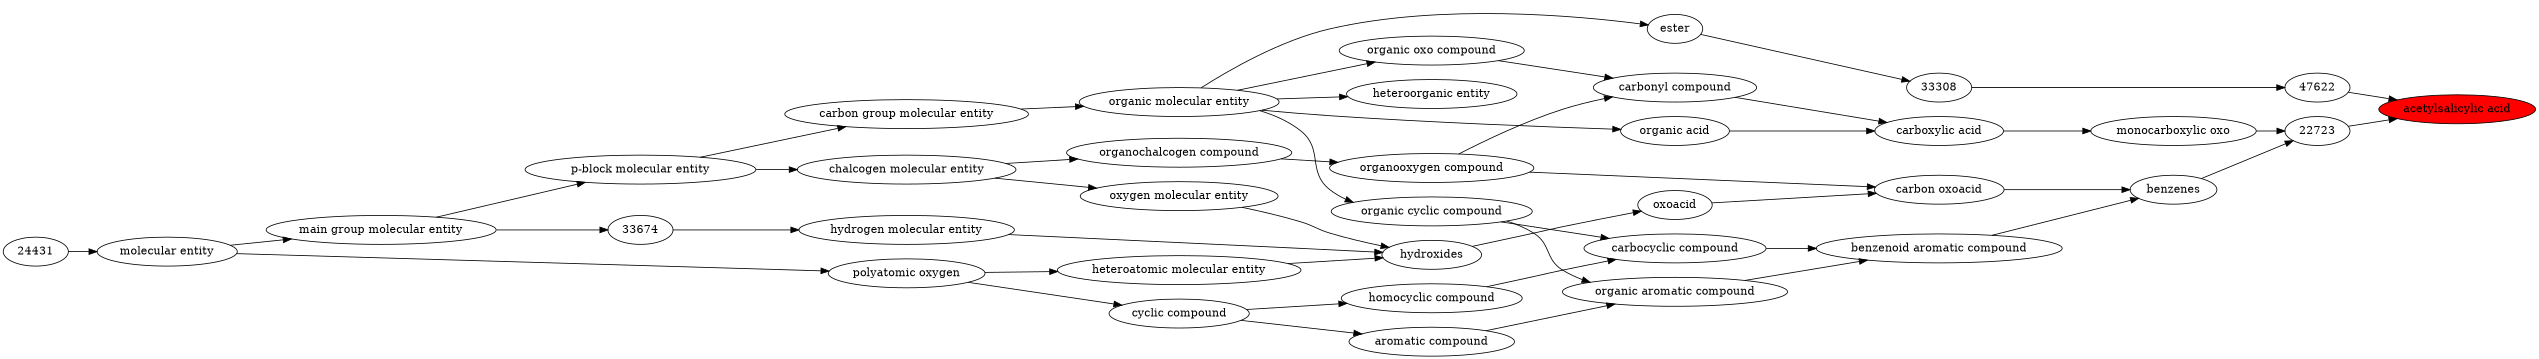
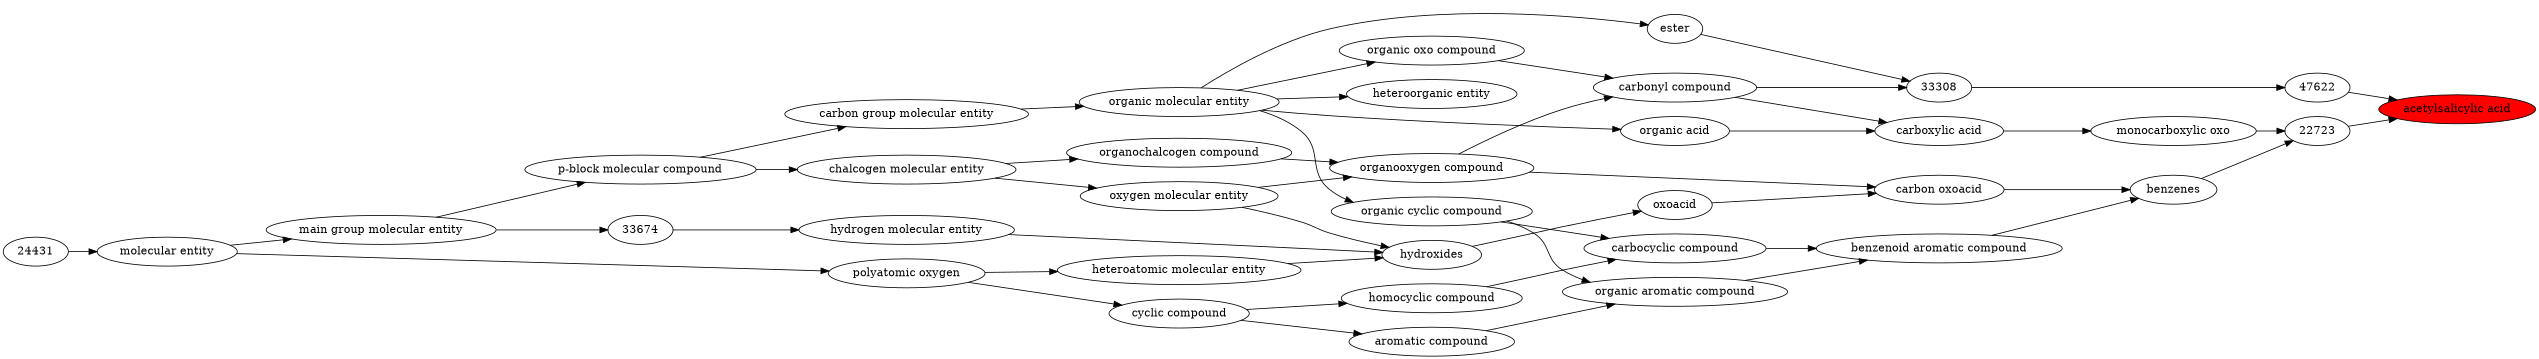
edge "carbonyl compound" -> "33308": added
node "p-block molecular entity": label "p-block molecular entity" -> "p-block molecular compound"
edge "oxygen molecular entity" -> "organooxygen compound": added
